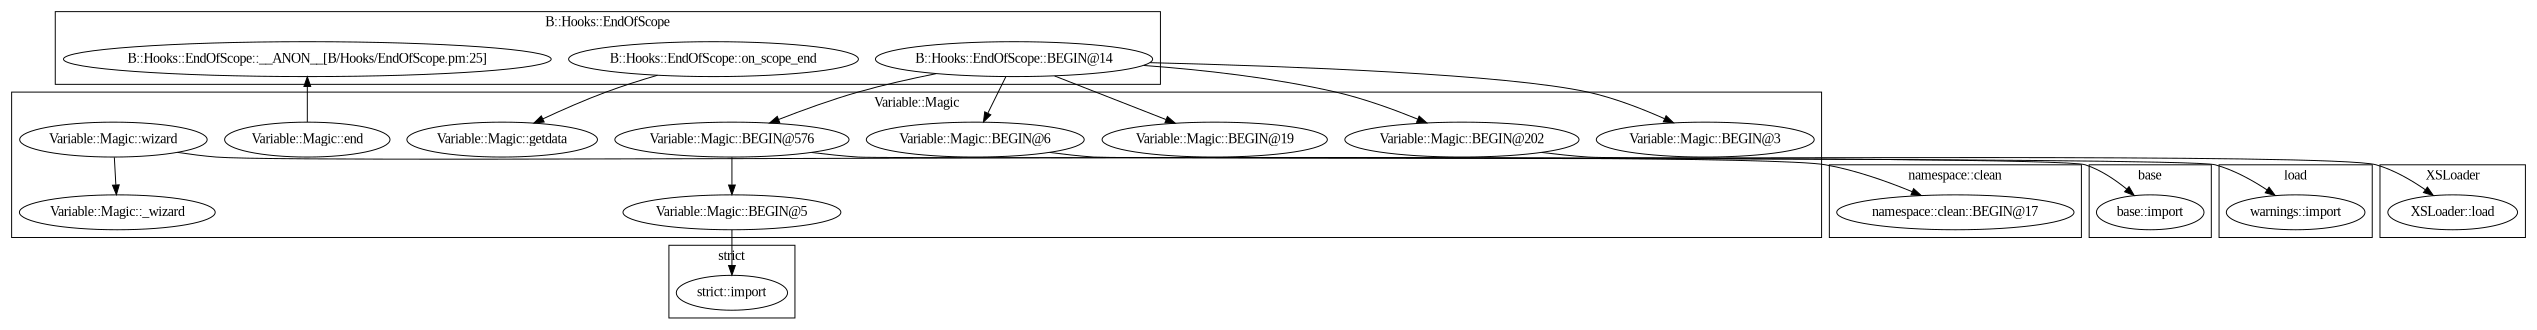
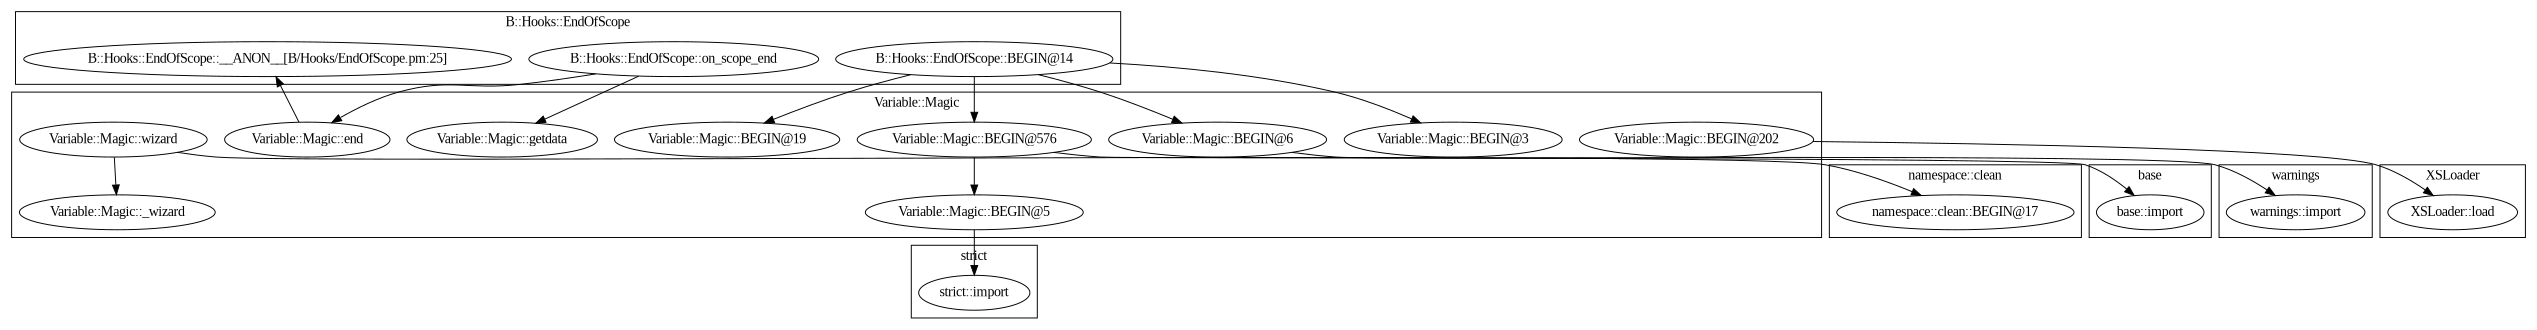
edge "B::Hooks::EndOfScope::BEGIN@14" -> "Variable::Magic::BEGIN@202": removed
edge "B::Hooks::EndOfScope::on_scope_end" -> "Variable::Magic::end": added
cluster "load": label "load" -> "warnings"
